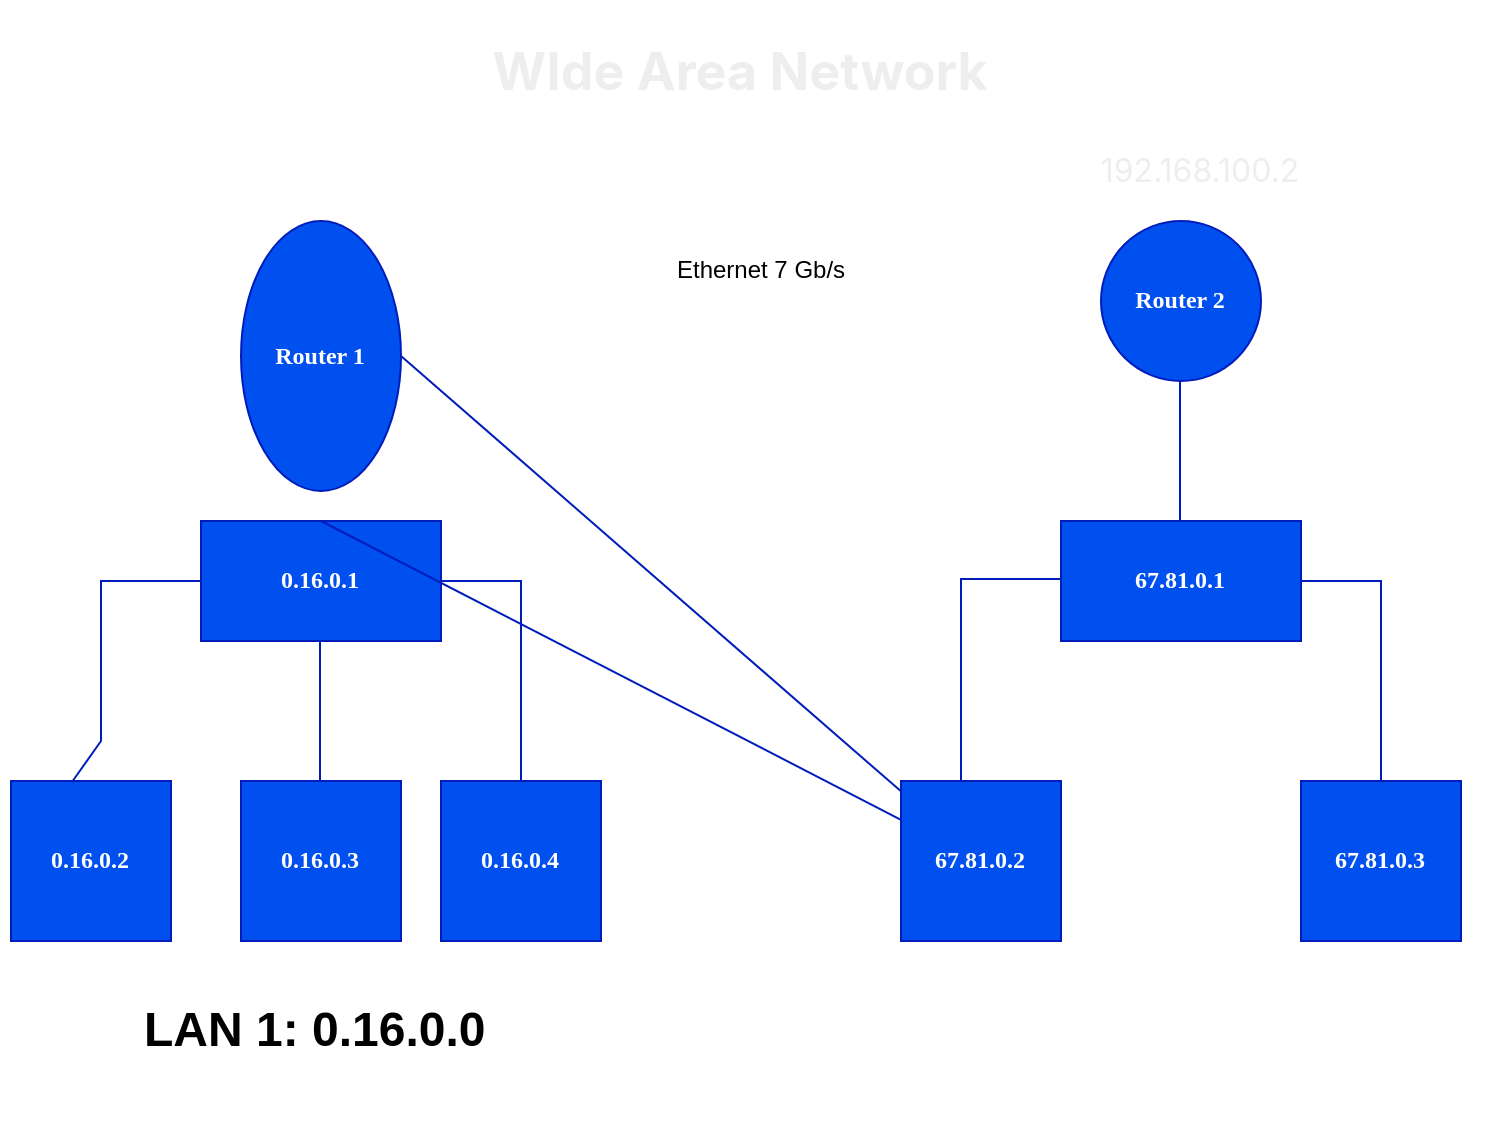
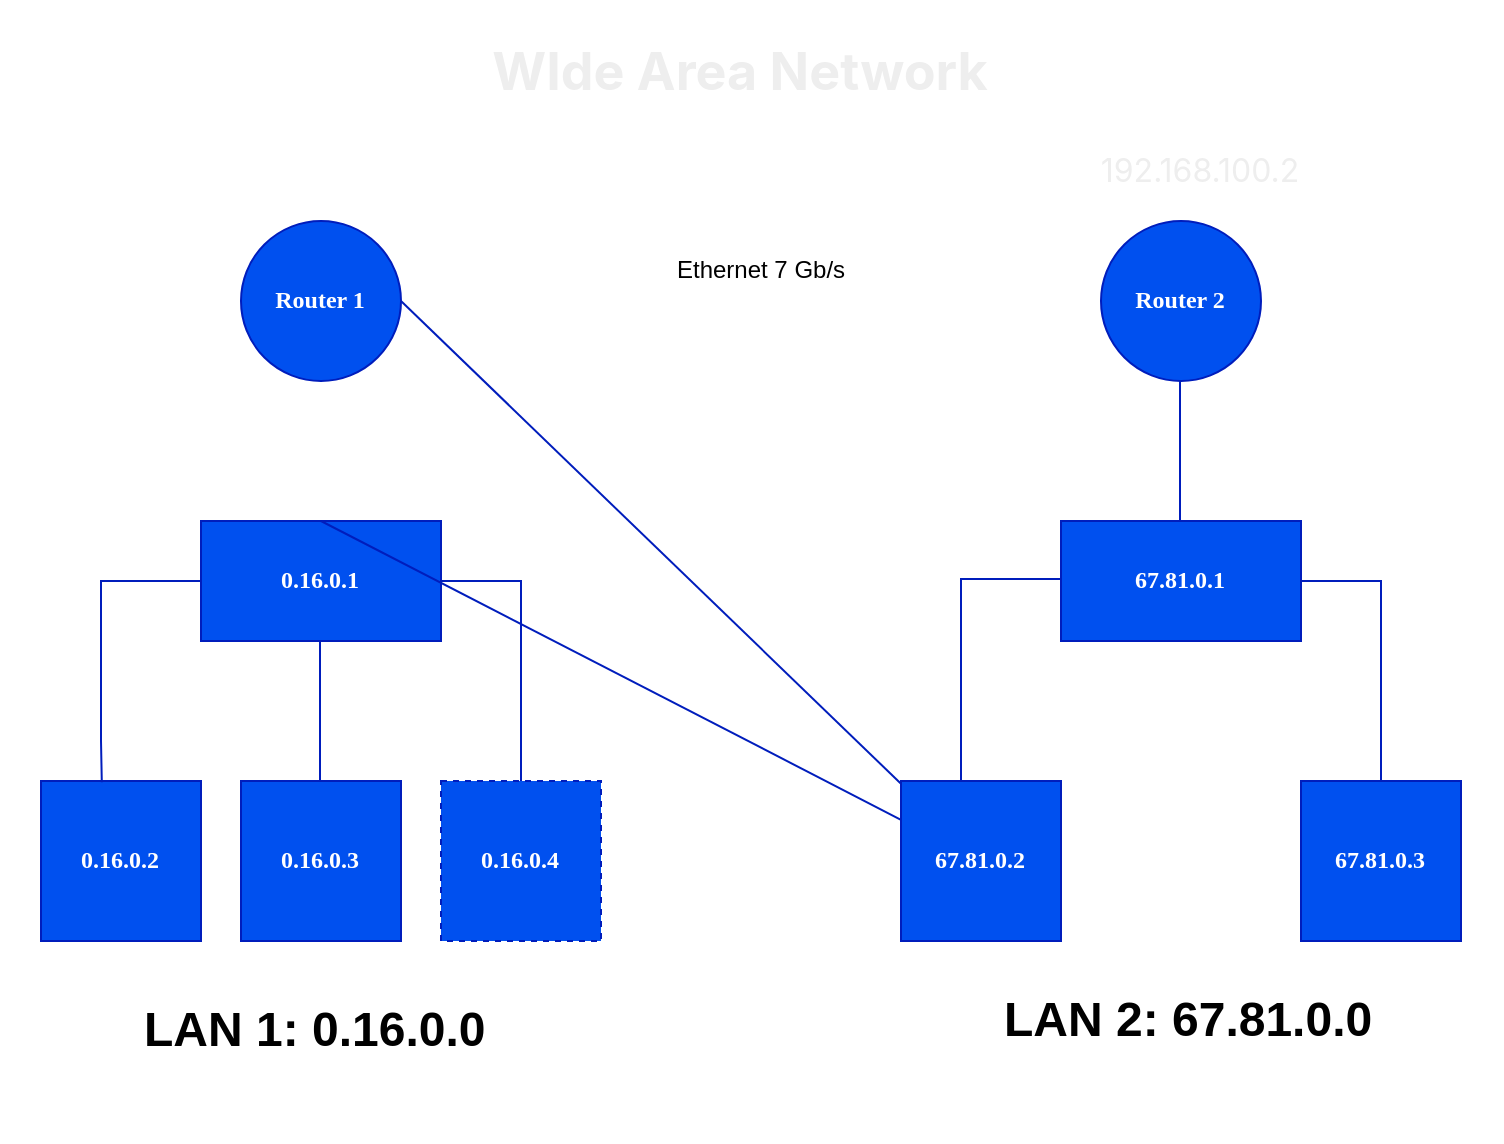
node "Router 1": size 160x270 -> 160x160
node "0.16.0.2": moved (91, 861) -> (121, 861)
node "0.16.0.4": style solid -> dashed
node "LAN 2: 67.81.0.0": added
